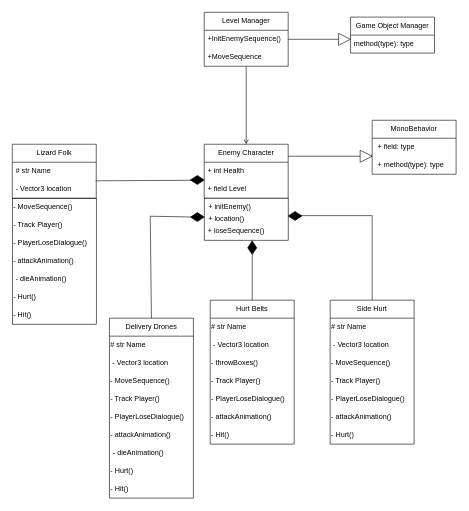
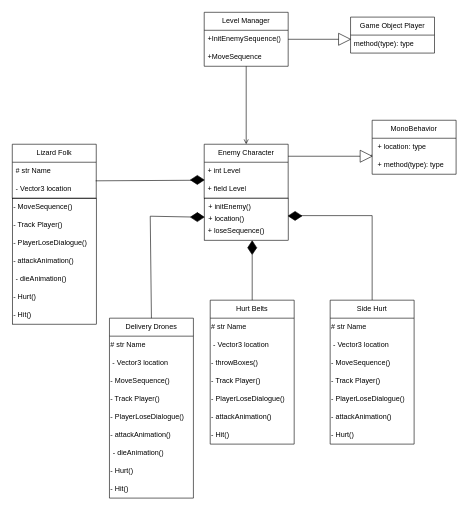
node "Game Object Manager": label "Game Object Manager" -> "Game Object Player"
node "+ field: type": label "+ field: type" -> "+ location: type"
node "+ int Health": label "+ int Health" -> "+ int Level"
